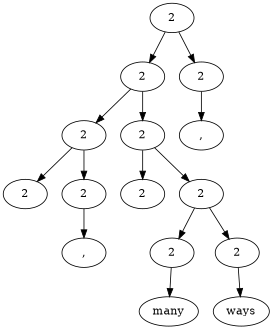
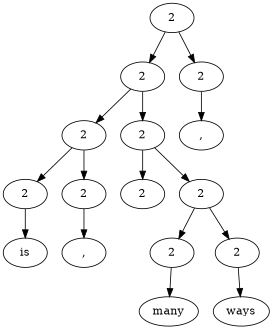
node "is": added
